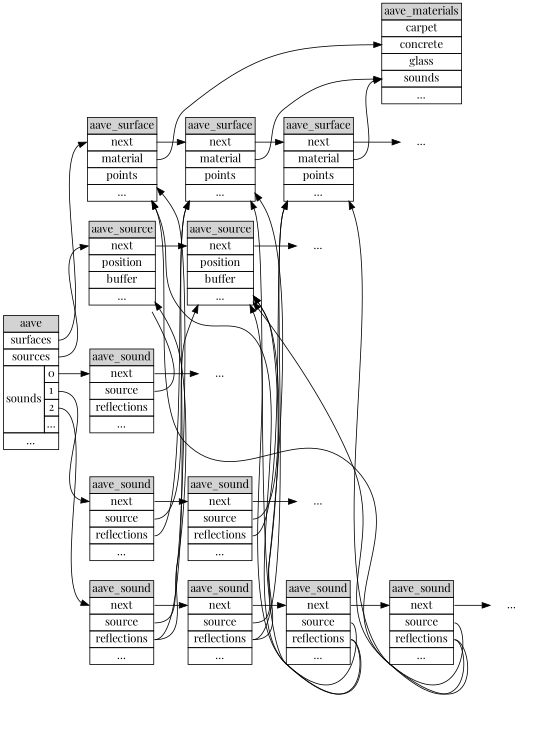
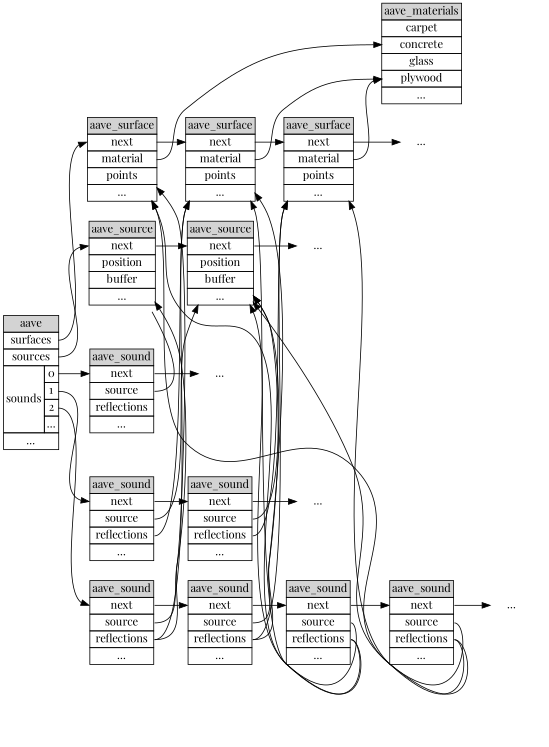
node "aave_materials": text "sounds" -> "plywood"
